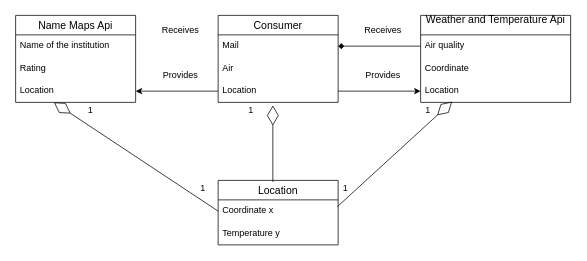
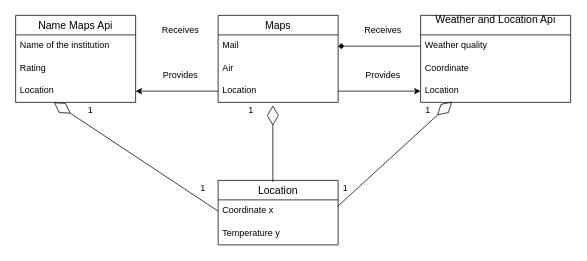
node "Weather and Temperature Api": label "Weather and Temperature Api" -> "Weather and Location Api"
node "Consumer": label "Consumer" -> "Maps"
node "Air quality": label "Air quality" -> "Weather quality"
